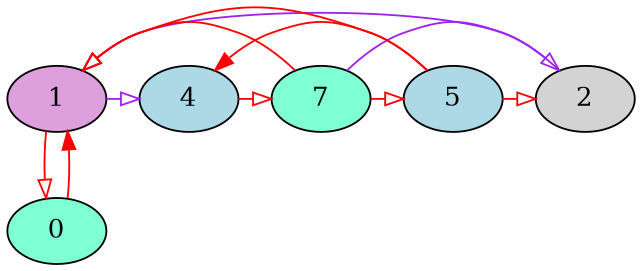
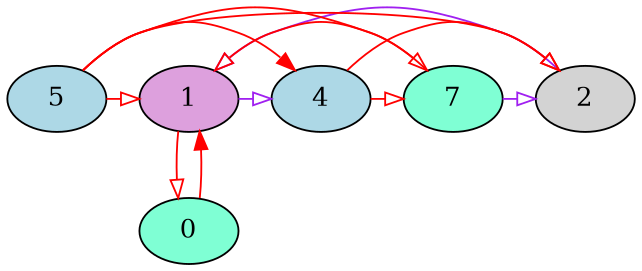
edge "4" -> "2": added
edge "7" -> "5": reversed
